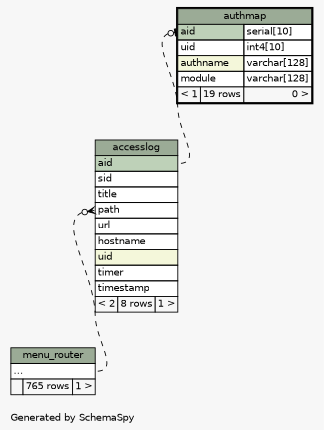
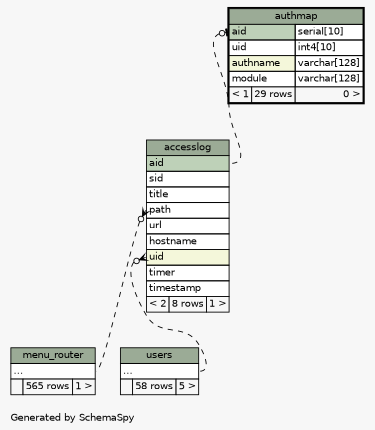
node "authmap": text "19 rows" -> "29 rows"
node "users": added
node "menu_router": text "765 rows" -> "565 rows"
